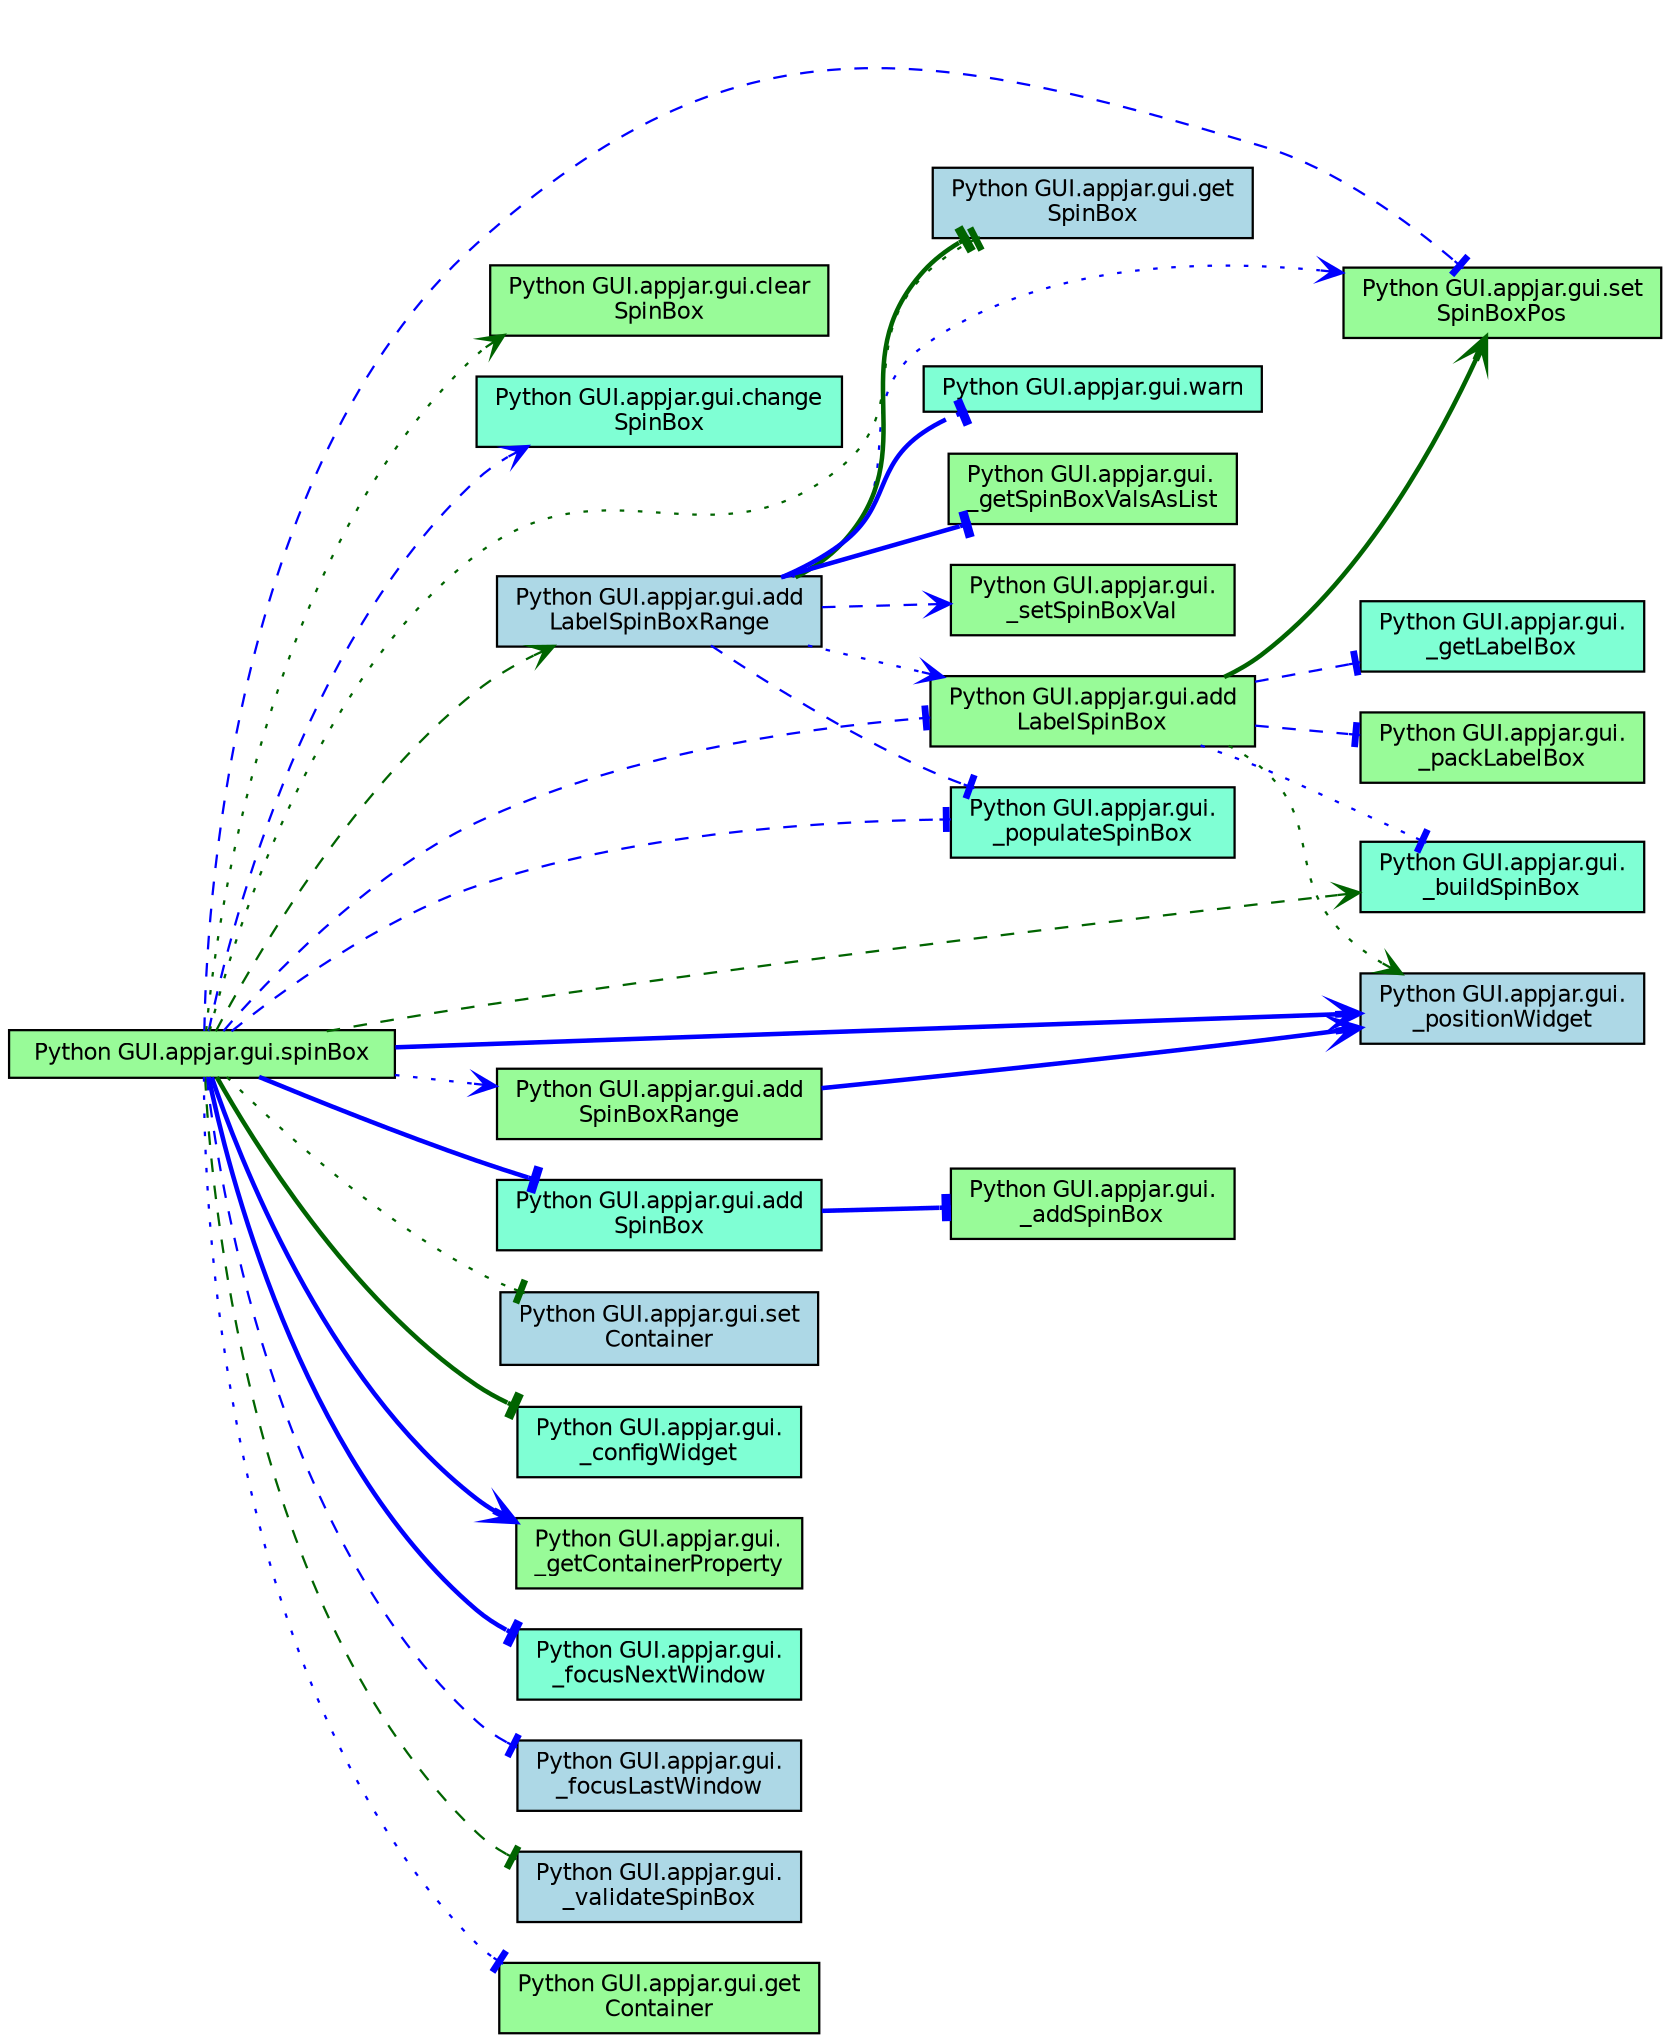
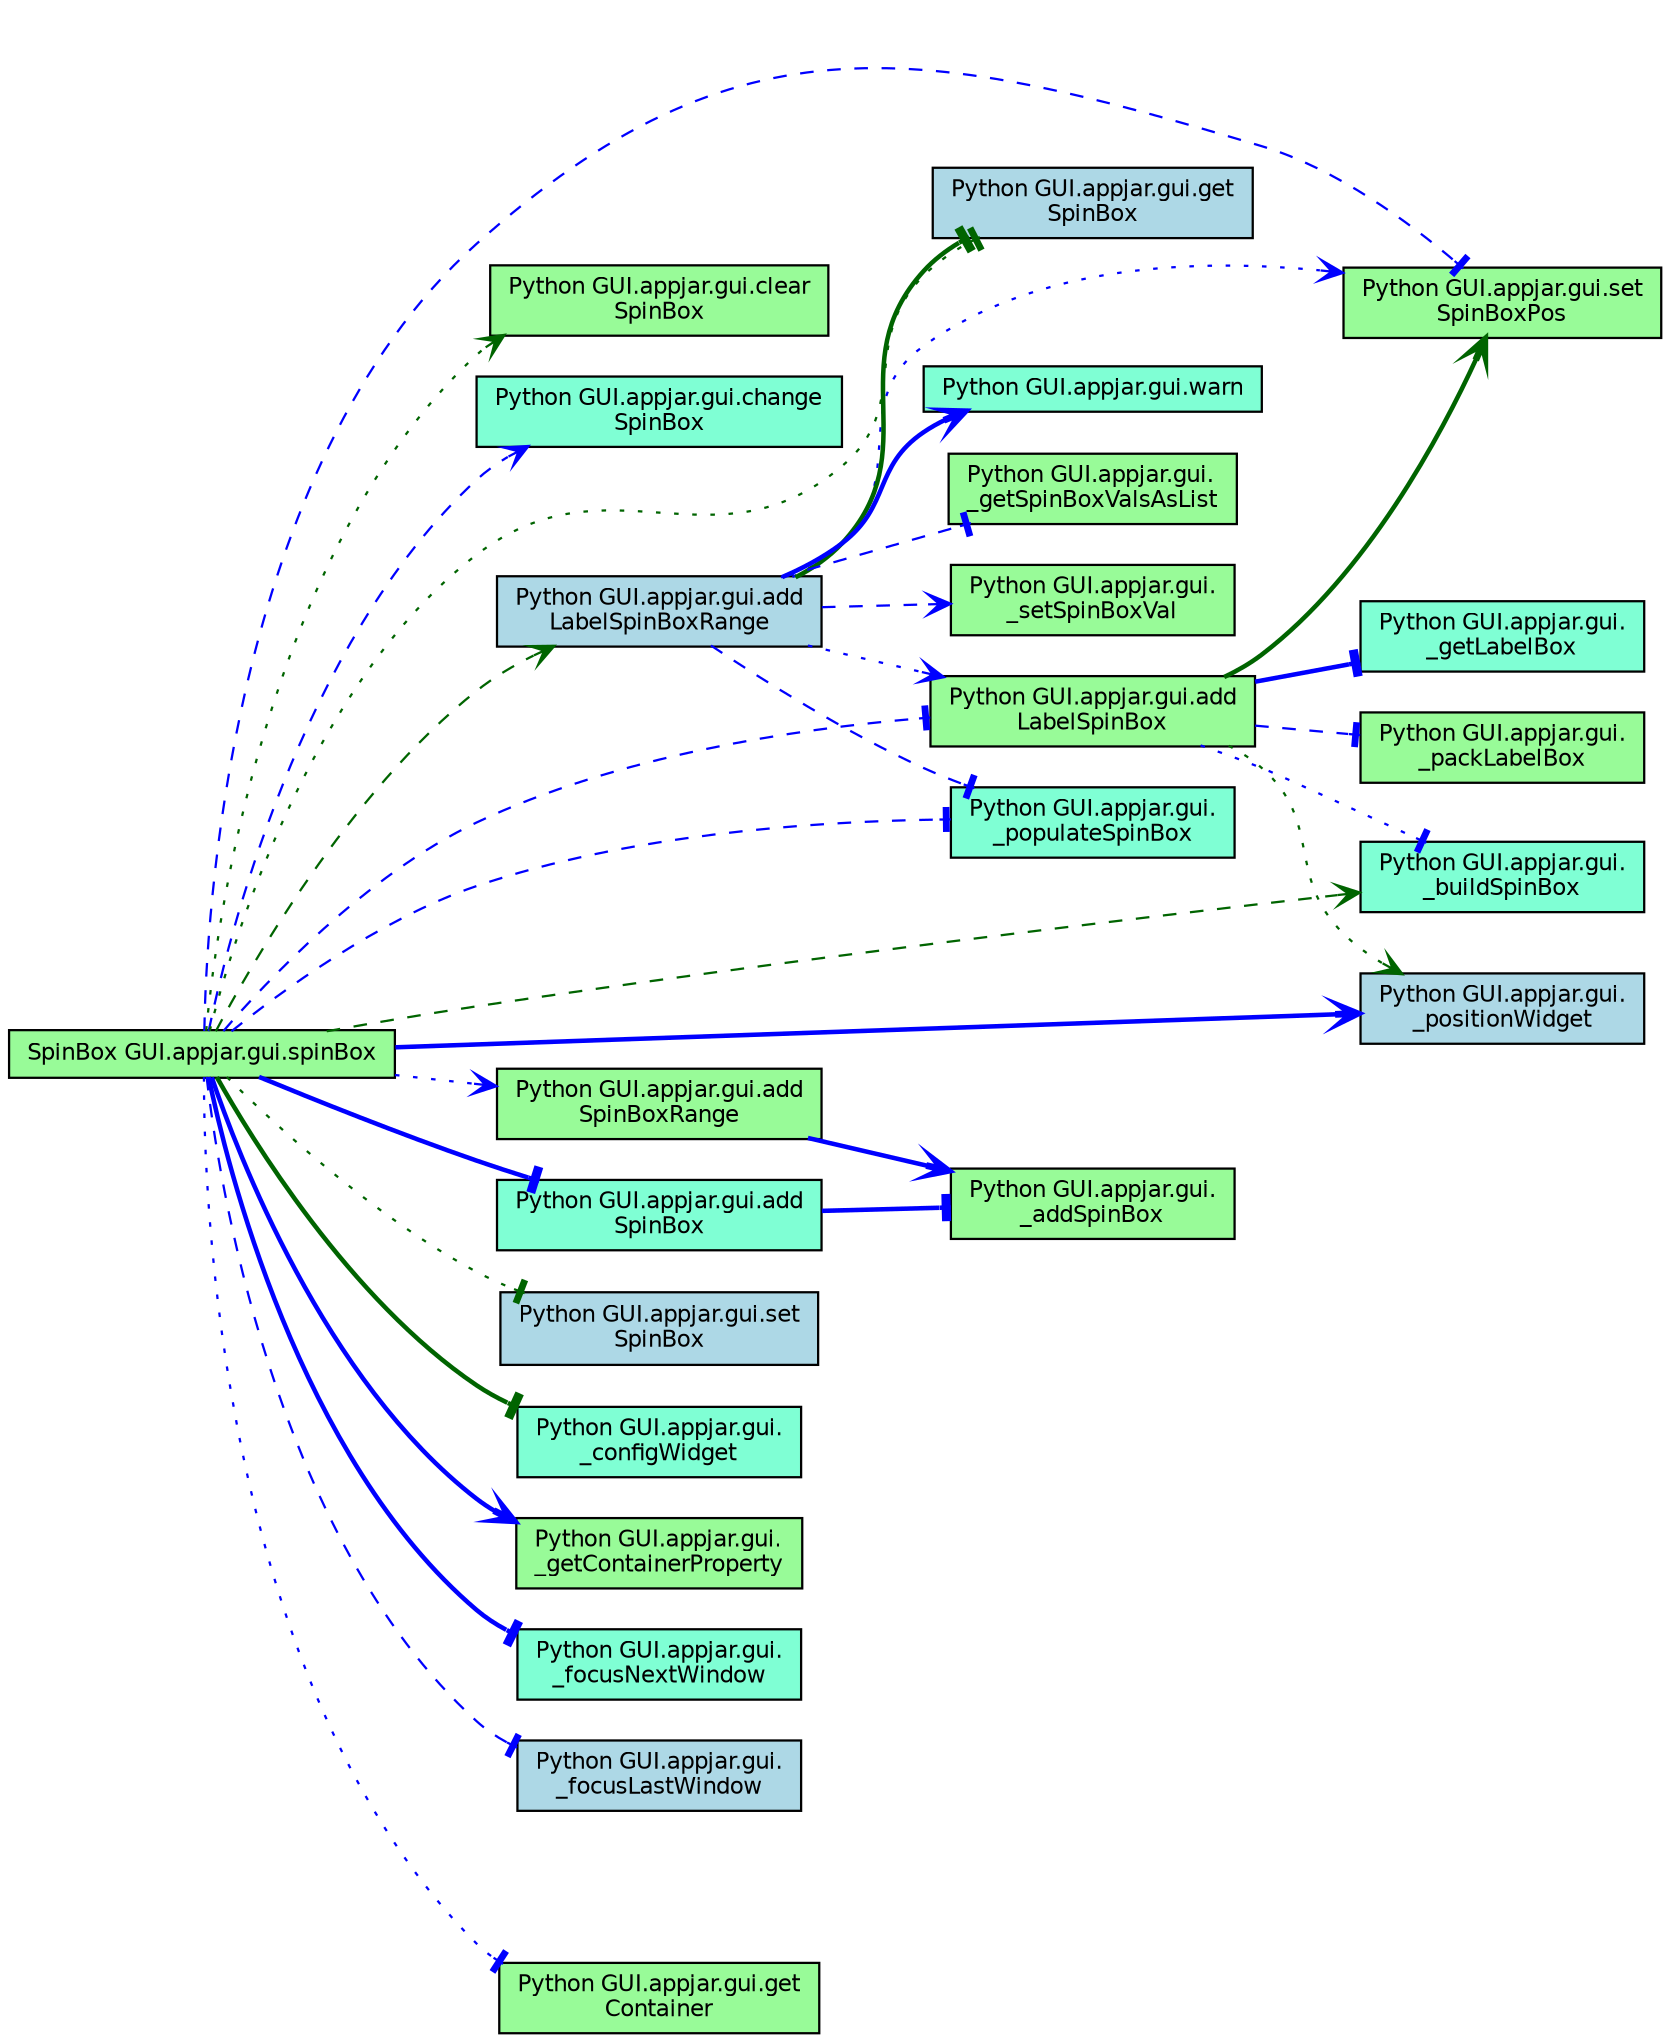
edge "Python GUI.appjar.gui.add LabelSpinBoxRange" -> "Python GUI.appjar.gui.warn": arrowhead tee -> vee
edge "Python GUI.appjar.gui.add LabelSpinBoxRange" -> "Python GUI.appjar.gui. _getSpinBoxValsAsList": style bold -> dashed
edge "Python GUI.appjar.gui.add LabelSpinBox" -> "Python GUI.appjar.gui. _getLabelBox": style dashed -> bold
node "Python GUI.appjar.gui.spinBox": label "Python GUI.appjar.gui.spinBox" -> "SpinBox GUI.appjar.gui.spinBox"
edge "Python GUI.appjar.gui.add SpinBoxRange" -> "Python GUI.appjar.gui. _positionWidget": now "Python GUI.appjar.gui.add SpinBoxRange" -> "Python GUI.appjar.gui. _addSpinBox"
node "Python GUI.appjar.gui.set Container": label "Python GUI.appjar.gui.set Container" -> "Python GUI.appjar.gui.set SpinBox"
node "Python GUI.appjar.gui. _validateSpinBox": removed
